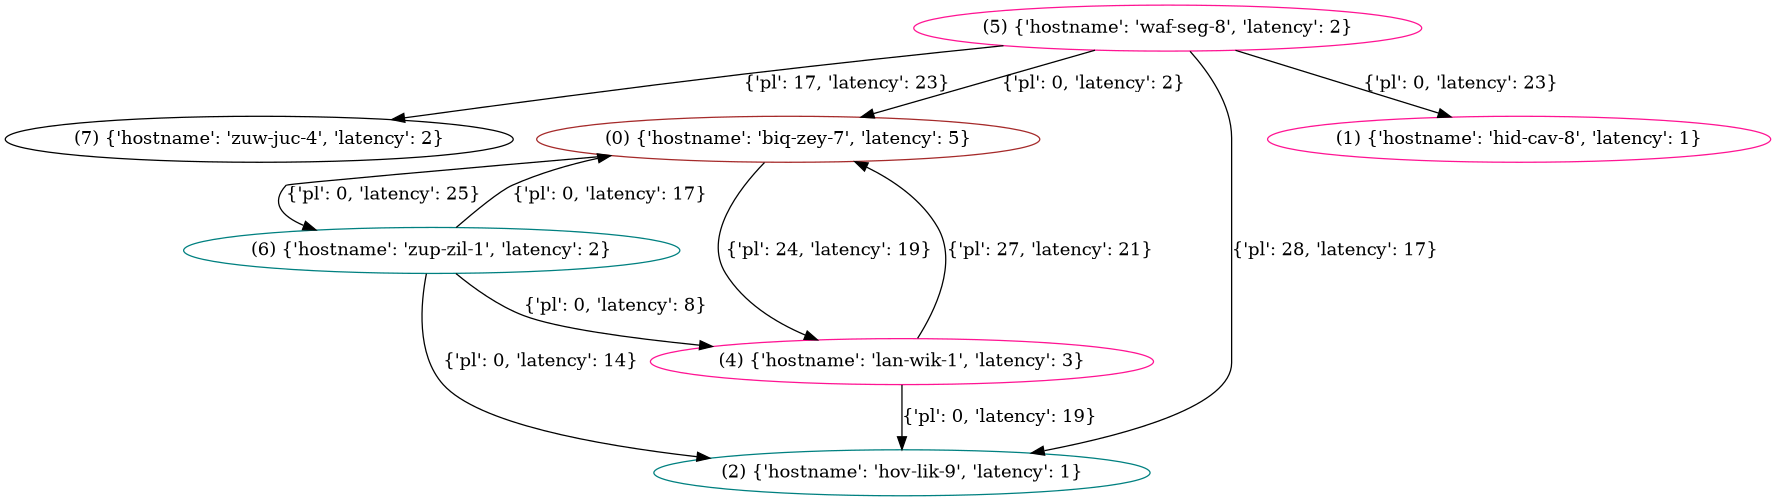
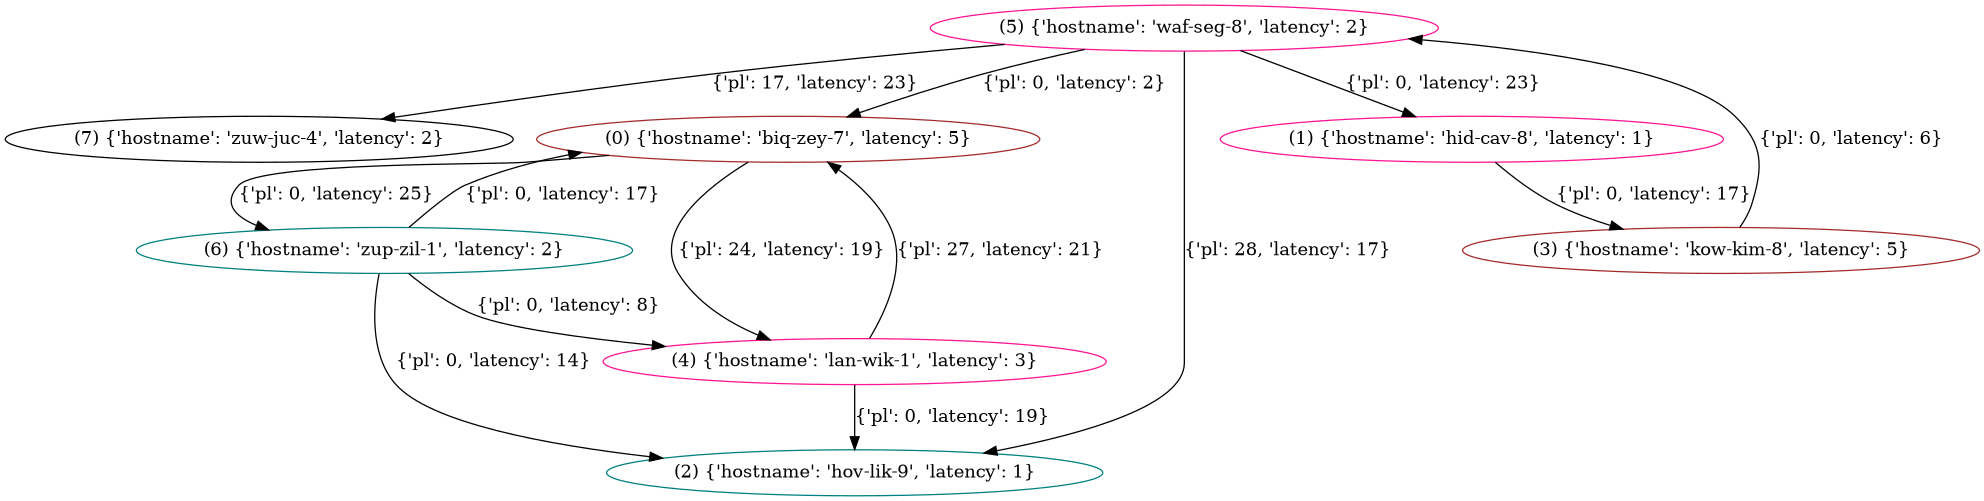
node "(3) {'hostname': 'kow-kim-8', 'latency': 5}": added
